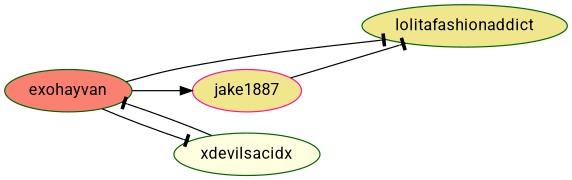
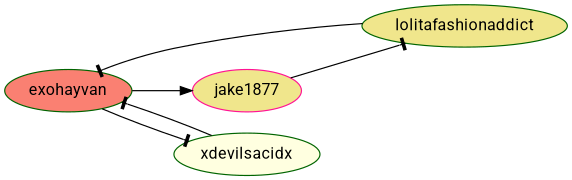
edge "exohayvan" -> "lolitafashionaddict": reversed
node "jake1887": label "jake1887" -> "jake1877"
